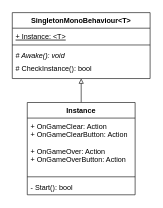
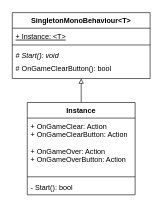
node "# Awake(): void": label "# Awake(): void" -> "# Start(): void"
node "# CheckInstance(): bool": label "# CheckInstance(): bool" -> "# OnGameClearButton(): bool"
